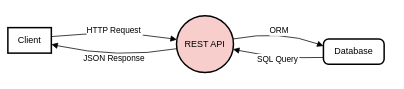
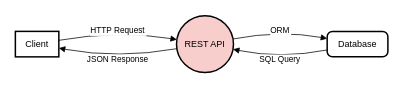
node "Client": moved (30, 40) -> (37, 44)
node "Database": moved (354, 51) -> (358, 44)
